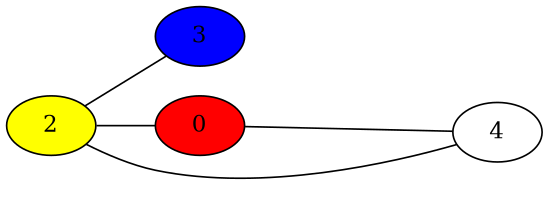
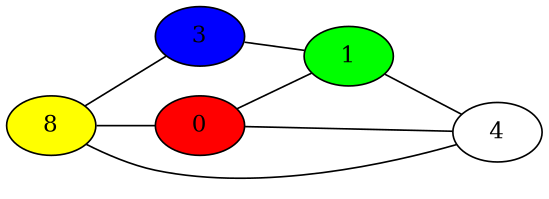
node "1": added
node "2": label "2" -> "8"
